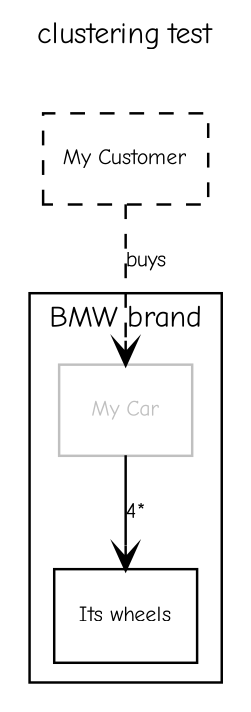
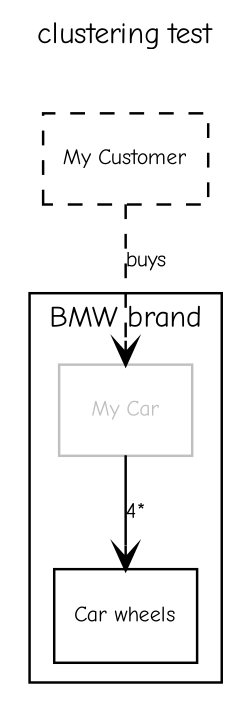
node "Its wheels": label "Its wheels" -> "Car wheels"
